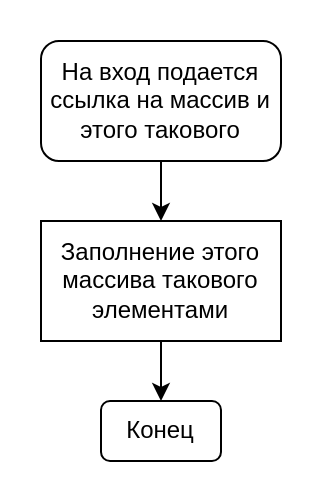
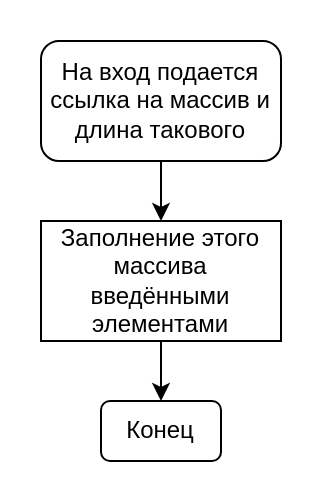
node "На вход подается ссылка на массив и этого такового": label "На вход подается ссылка на массив и этого такового" -> "На вход подается ссылка на массив и длина такового"
node "Заполнение этого массива такового элементами": label "Заполнение этого массива такового элементами" -> "Заполнение этого массива введёнными элементами"
